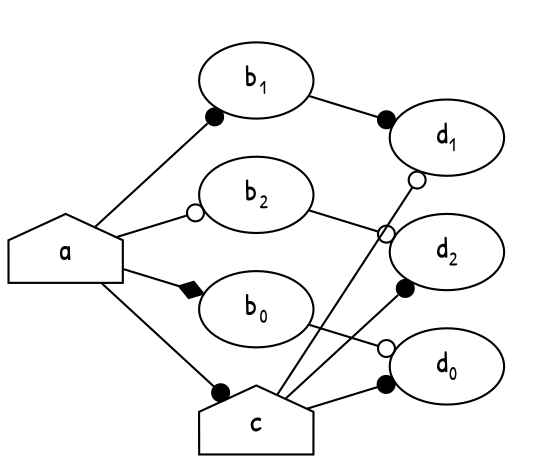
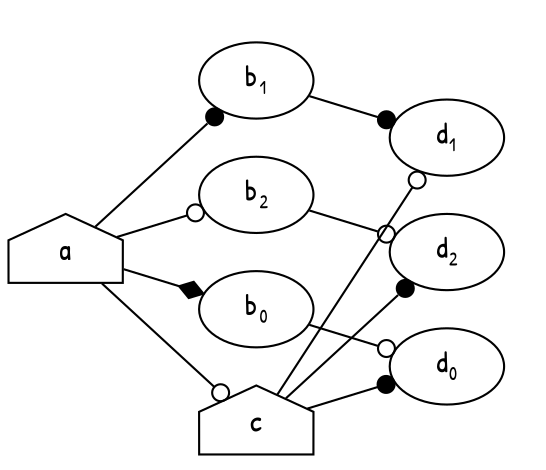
edge "a" -> "c": arrowhead dot -> odot
